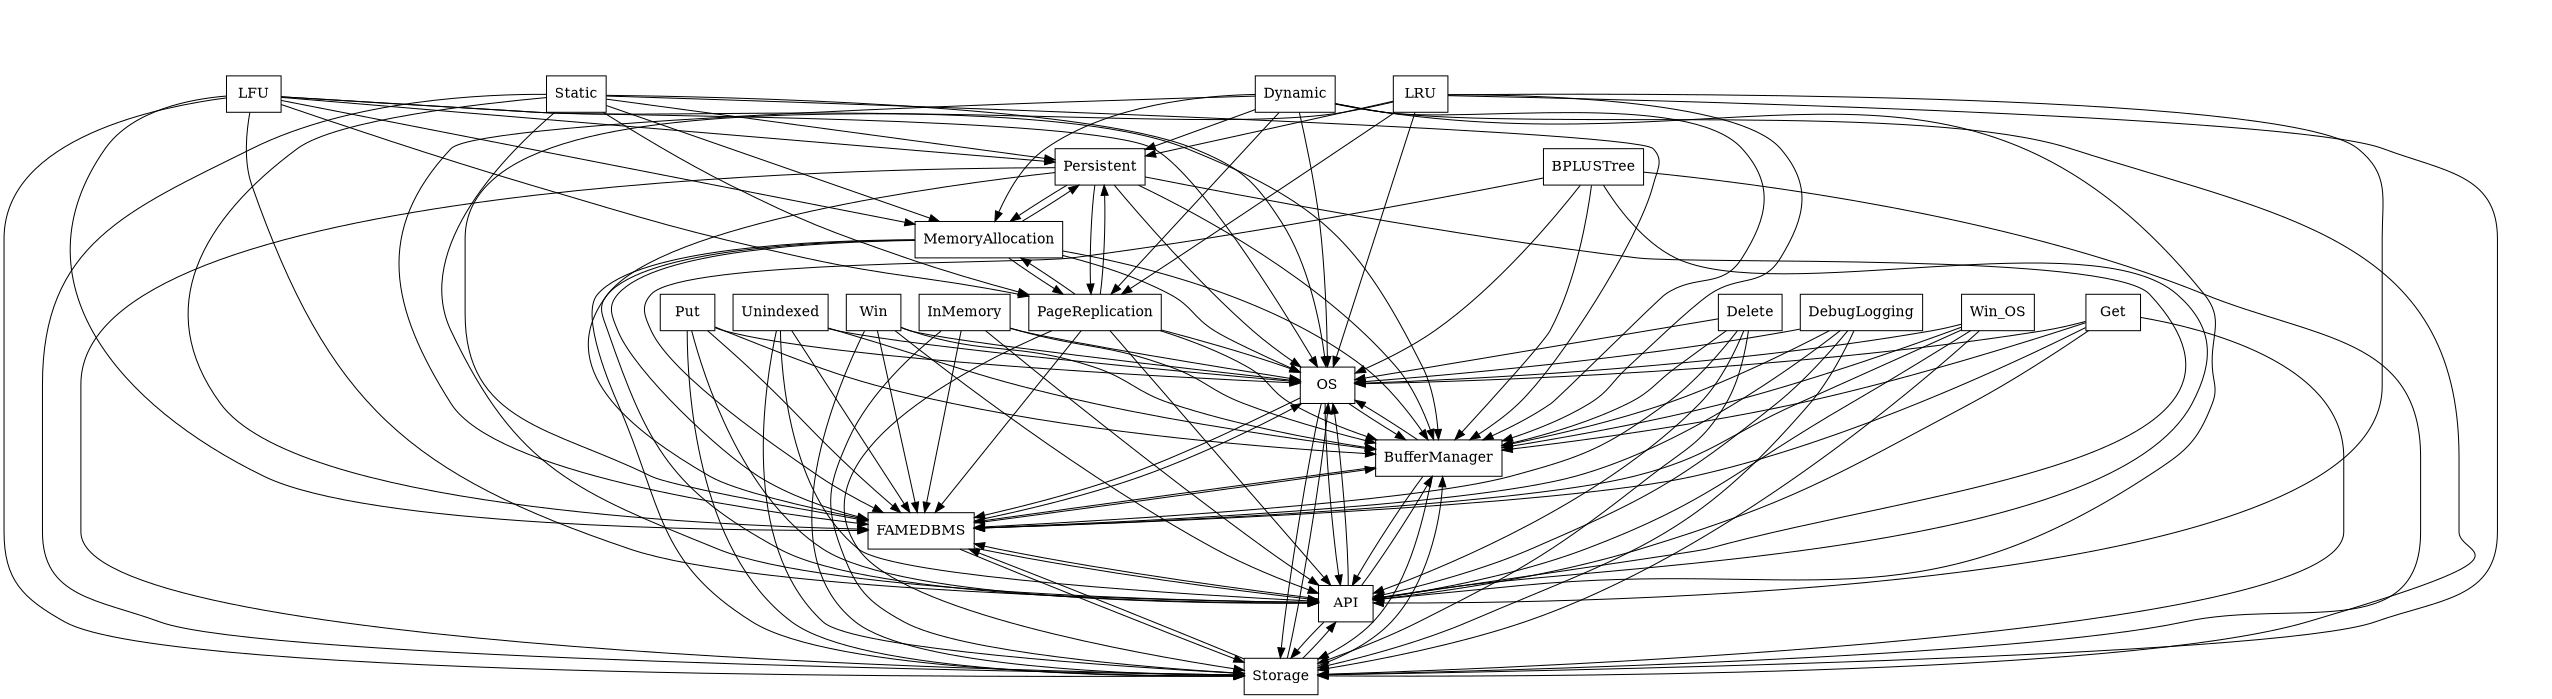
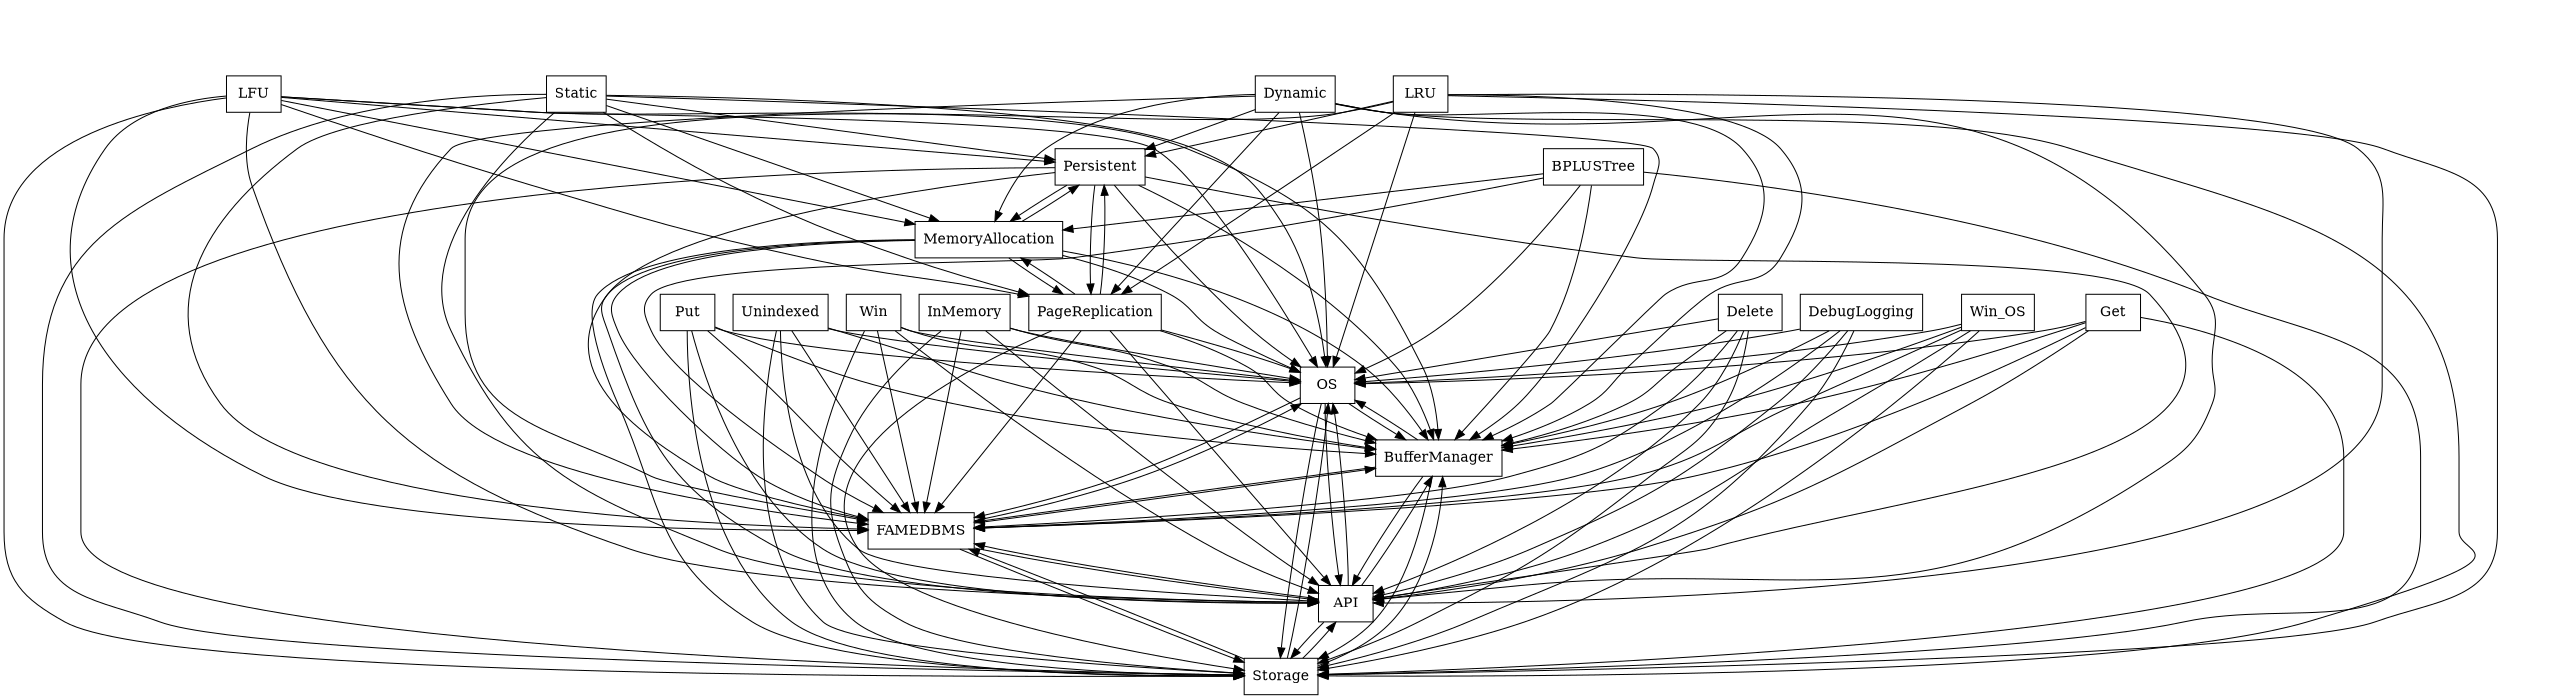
edge "BPLUSTree" -> "API": now "BPLUSTree" -> "MemoryAllocation"
